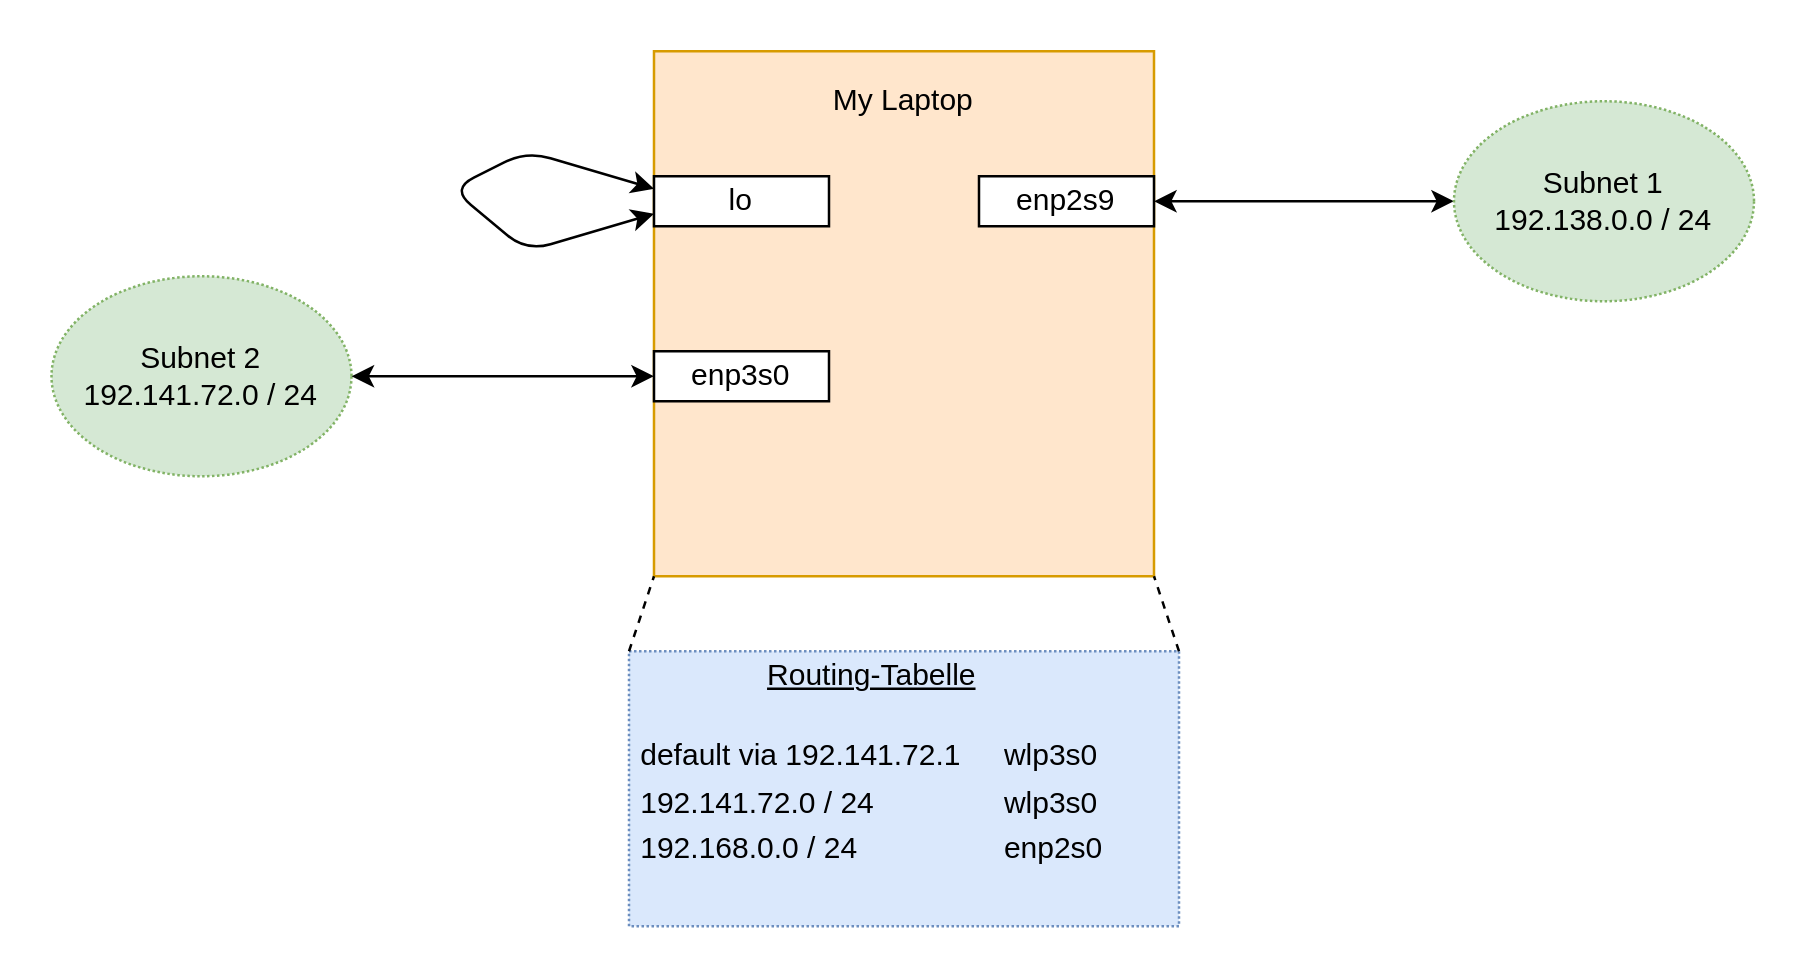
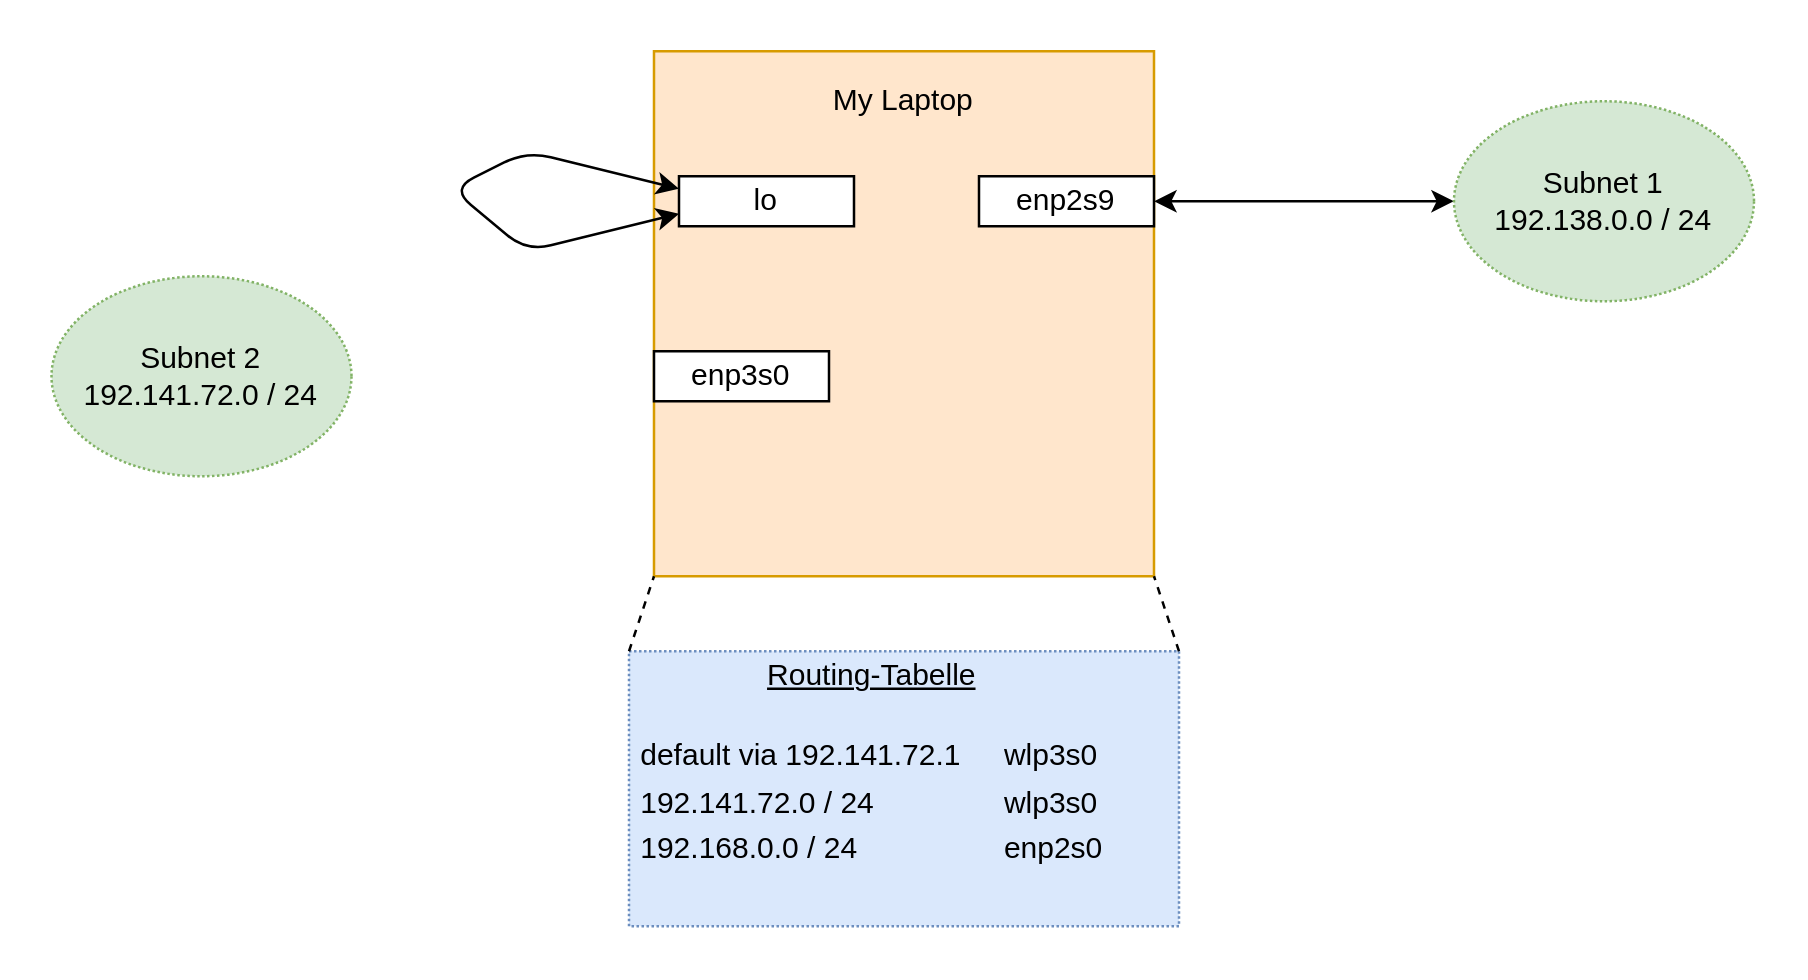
node "lo": moved (741, 201) -> (766, 201)
edge "Subnet 2 192.141.72.0 / 24" -- "enp3s0": removed
